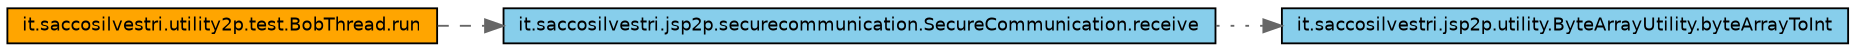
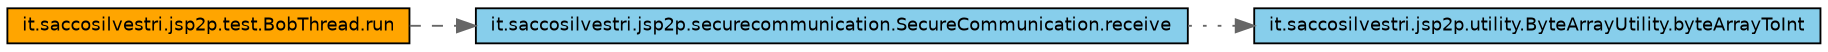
node "it.saccosilvestri.utility2p.test.BobThread.run": label "it.saccosilvestri.utility2p.test.BobThread.run" -> "it.saccosilvestri.jsp2p.test.BobThread.run"
